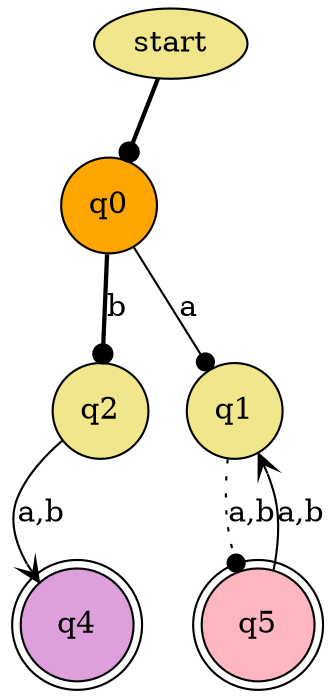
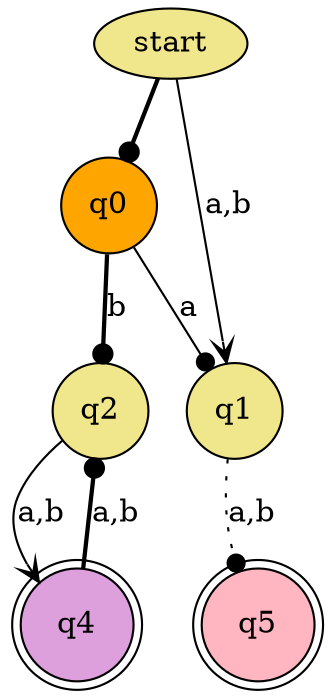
edge "q5" -> "q1": now "start" -> "q1"
edge "q4" -> "q2": added, label "a,b"
